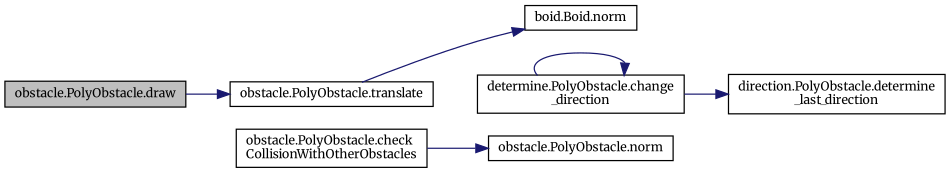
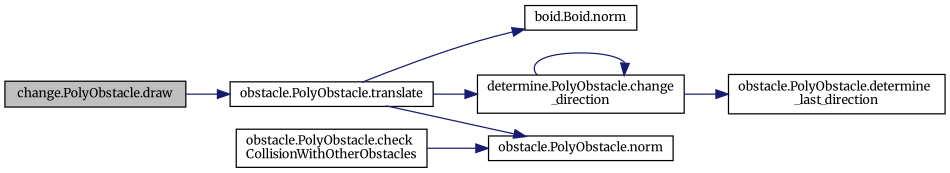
node "obstacle.PolyObstacle.draw": label "obstacle.PolyObstacle.draw" -> "change.PolyObstacle.draw"
edge "obstacle.PolyObstacle.translate" -> "determine.PolyObstacle.change _direction": added
node "direction.PolyObstacle.determine _last_direction": label "direction.PolyObstacle.determine _last_direction" -> "obstacle.PolyObstacle.determine _last_direction"
edge "obstacle.PolyObstacle.translate" -> "obstacle.PolyObstacle.norm": added
